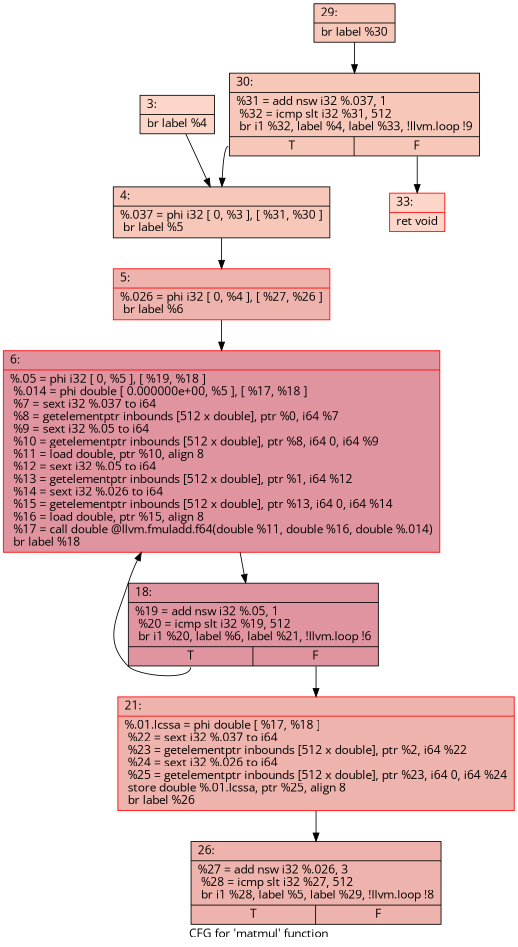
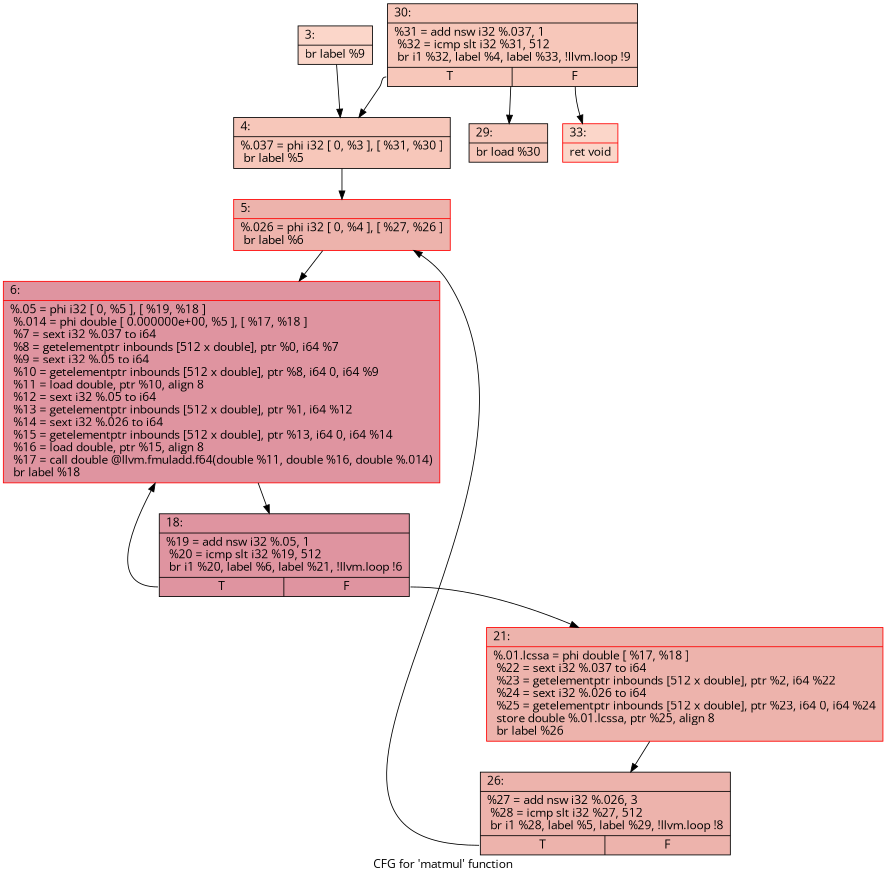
node "29:": text "br label %30" -> "br load %30"
edge "29:" -> "30:": reversed
node "3:": text "br label %4" -> "br label %9"
edge "26:" -> "5:": added
